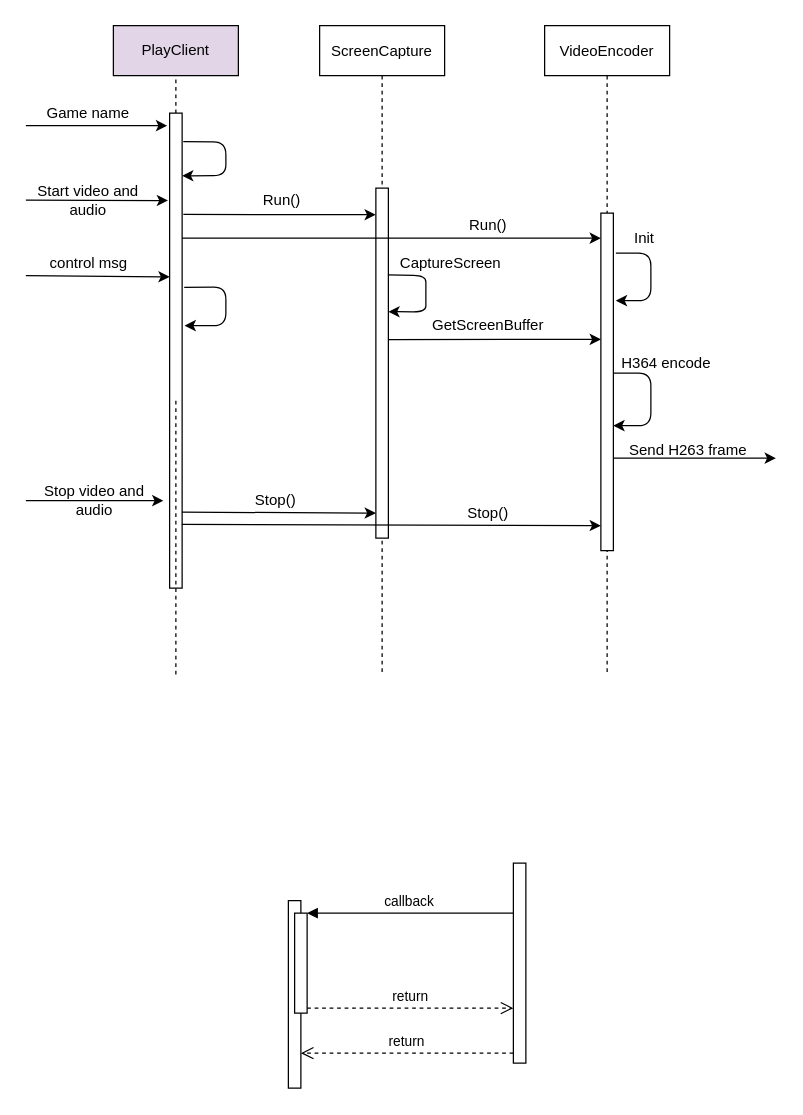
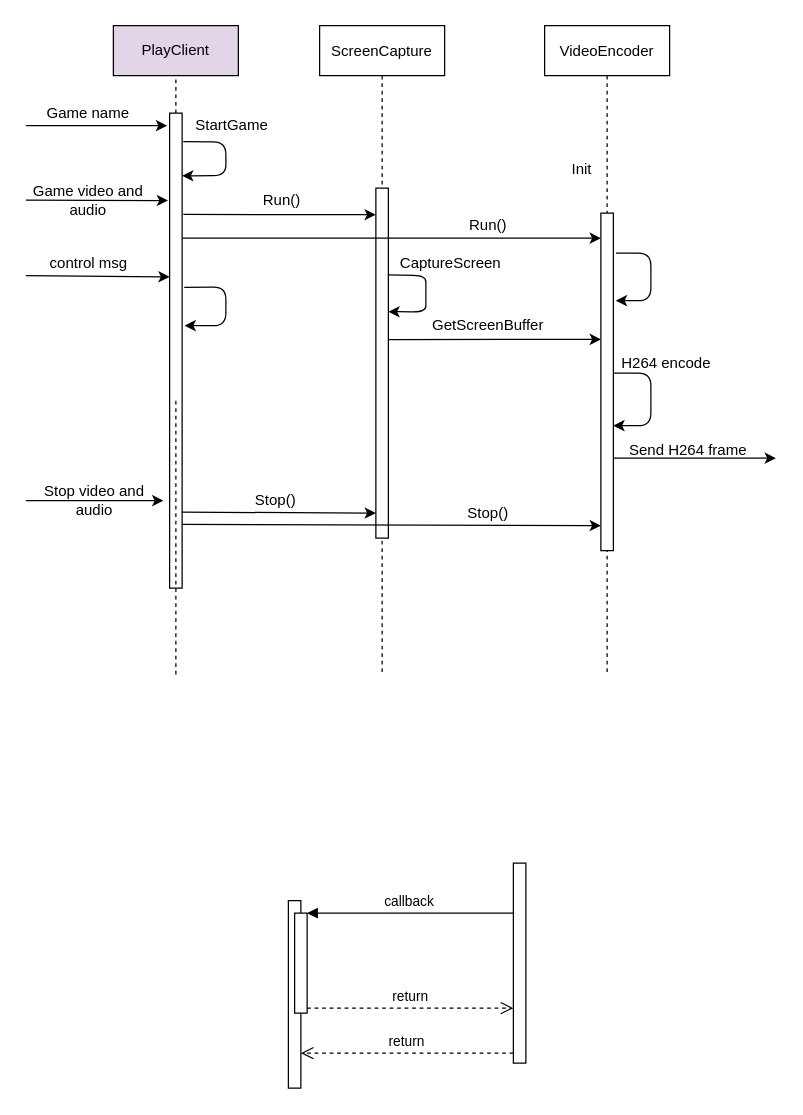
node "StartGame": added
node "Start video and audio": label "Start video and audio" -> "Game video and audio"
node "Init": moved (644, 238) -> (582, 169)
node "H364 encode": label "H364 encode" -> "H264 encode"
node "Send H263 frame": label "Send H263 frame" -> "Send H264 frame"
